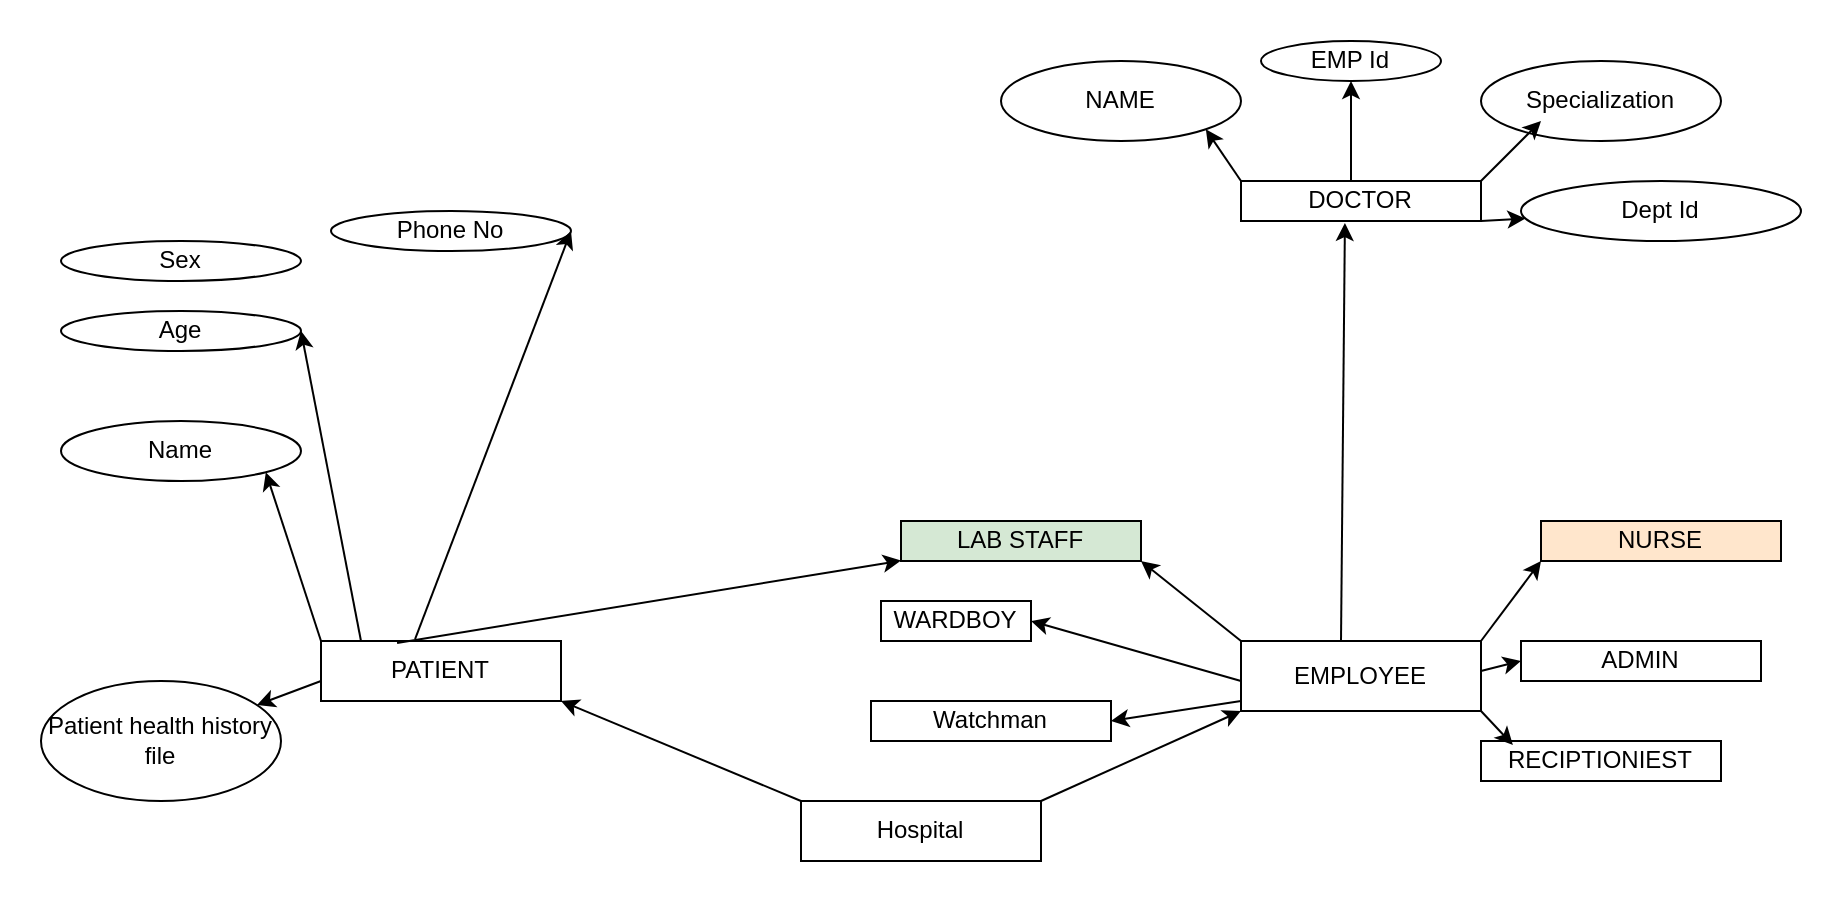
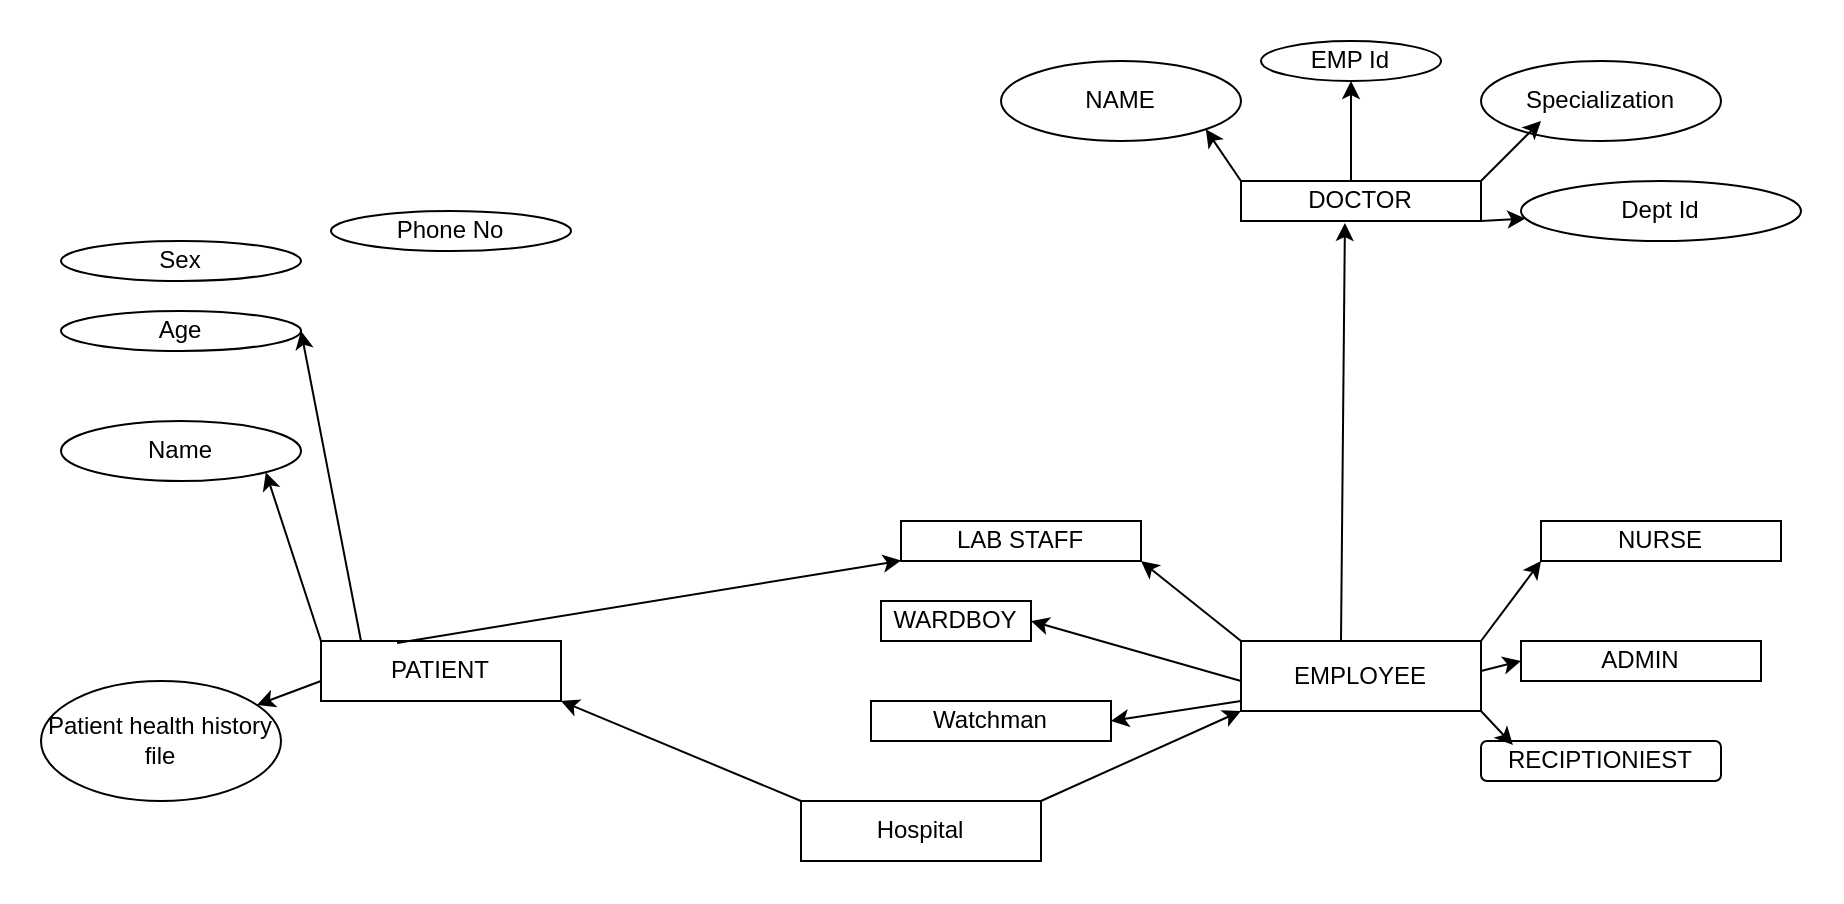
edge "PATIENT" -> "Phone No": removed
node "LAB STAFF": fillcolor #d5e8d4 -> #ffffff
node "NURSE": fillcolor #ffe6cc -> #ffffff
node "RECIPTIONIEST": shape rectangle -> rounded rectangle
